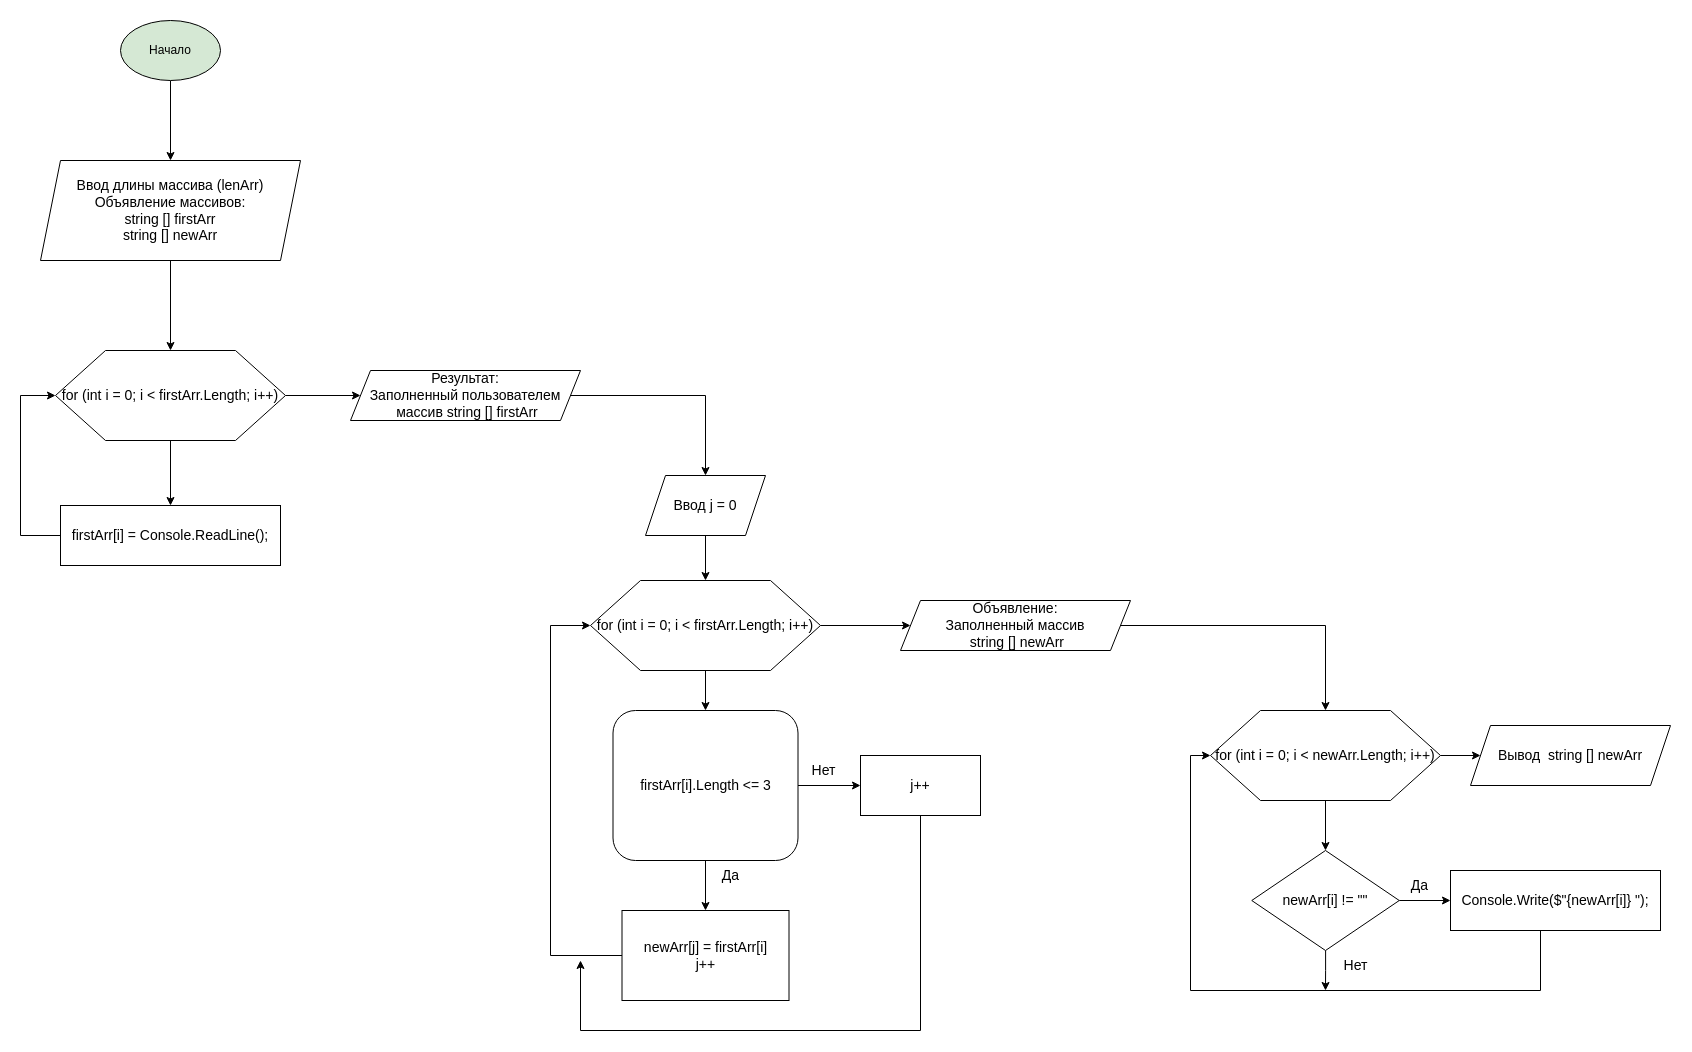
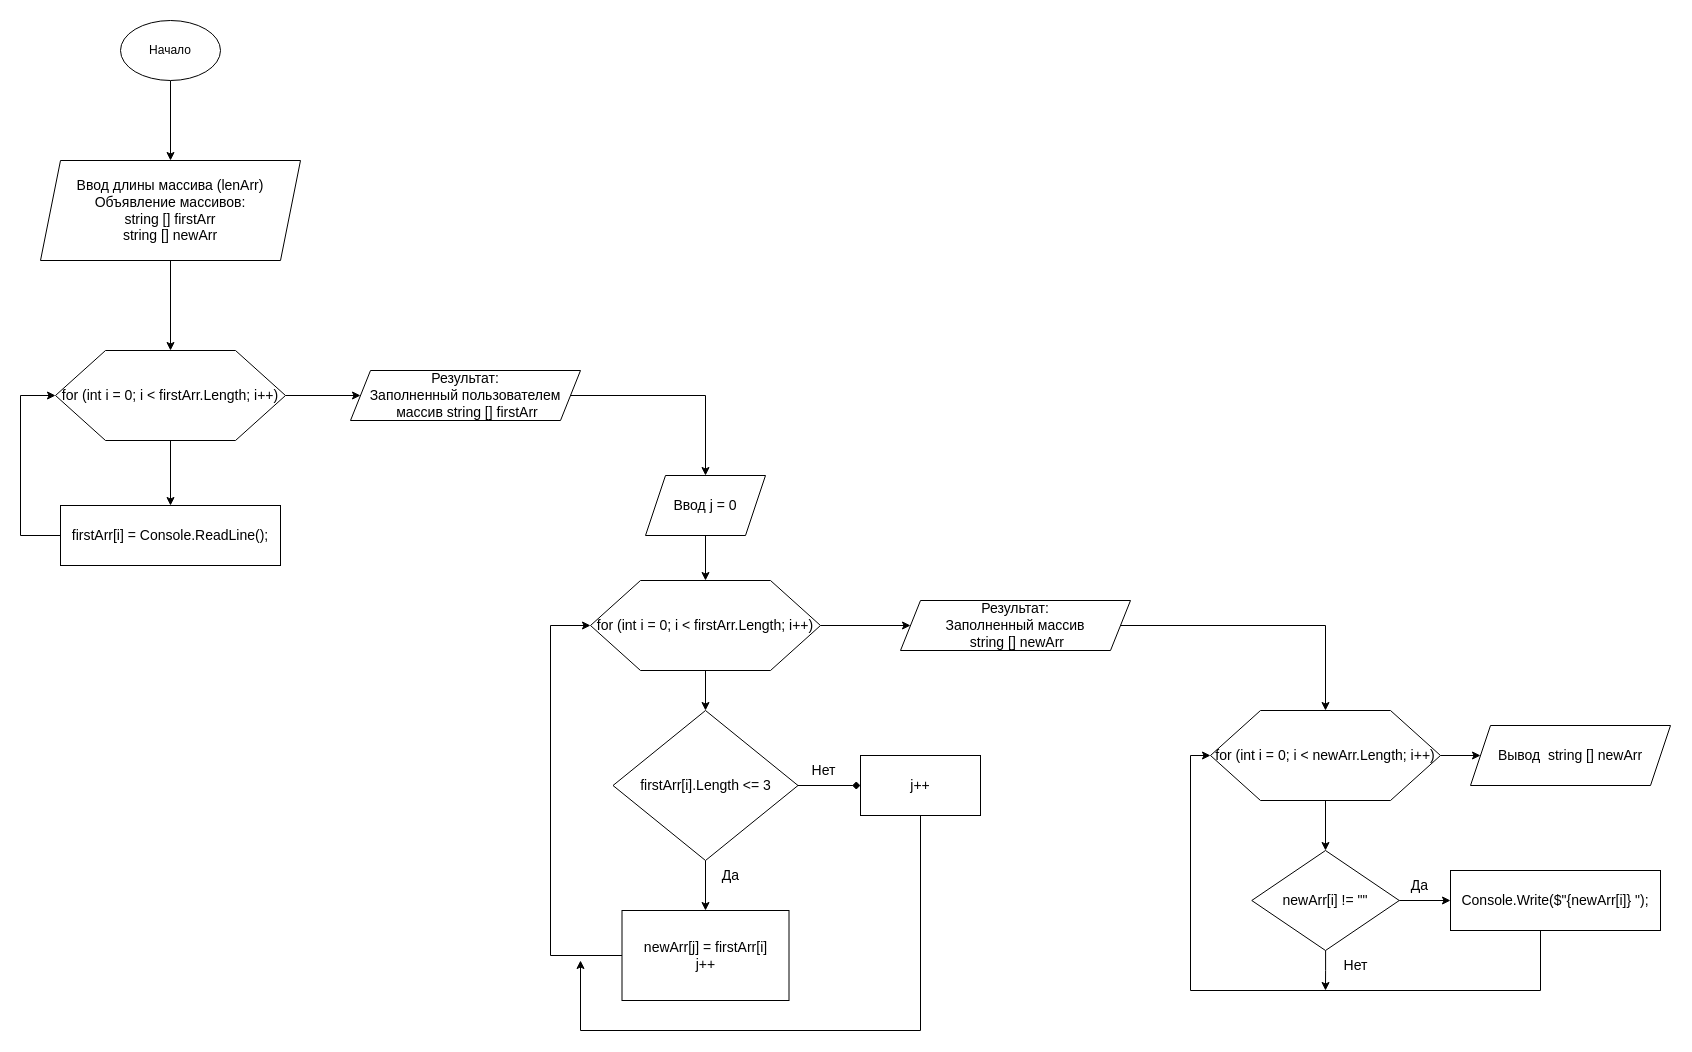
node "Начало": fillcolor #d5e8d4 -> #ffffff
node "Объявление: Заполненный массив string [] newArr": label "Объявление: Заполненный массив string [] newArr" -> "Результат: Заполненный массив string [] newArr"
node "firstArr[i].Length <= 3": shape rounded rectangle -> diamond
edge "firstArr[i].Length <= 3" -> "j++": arrowhead classic -> diamond
